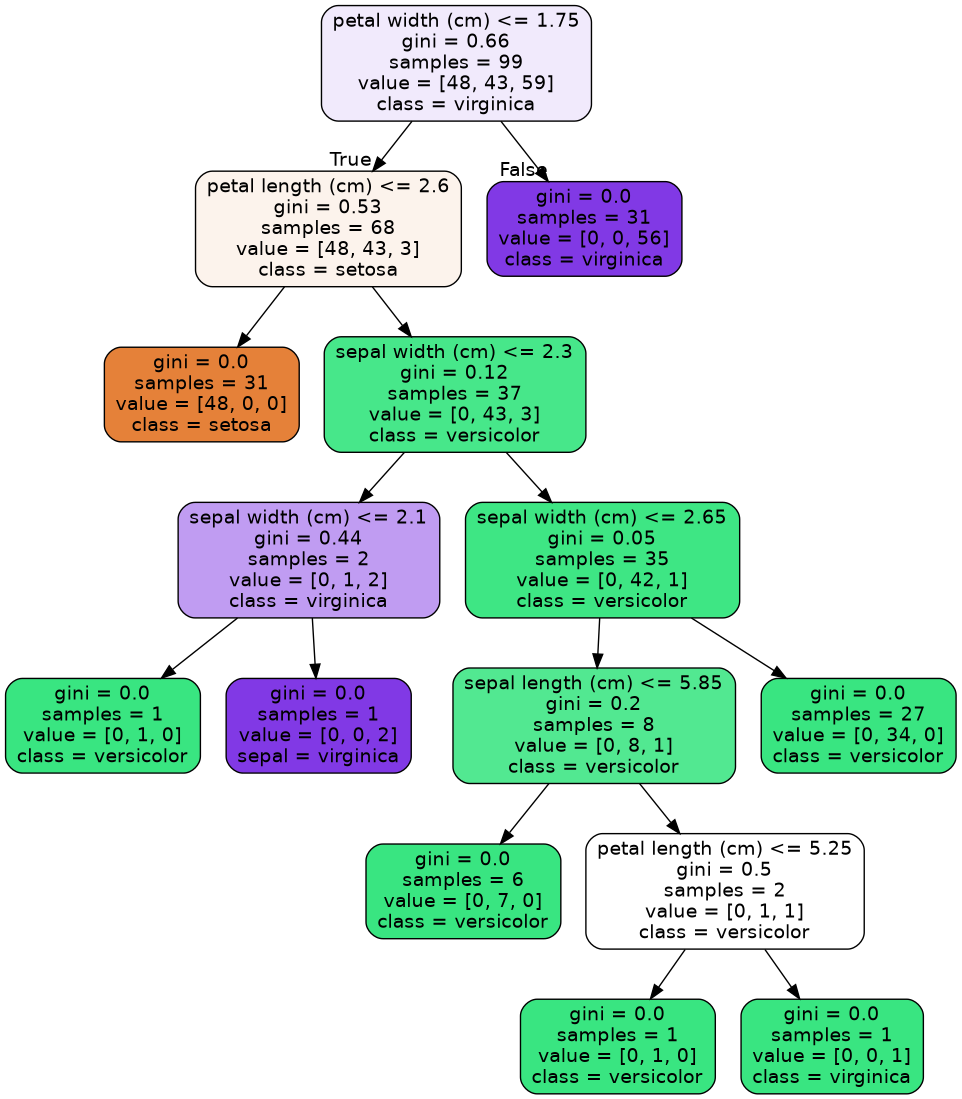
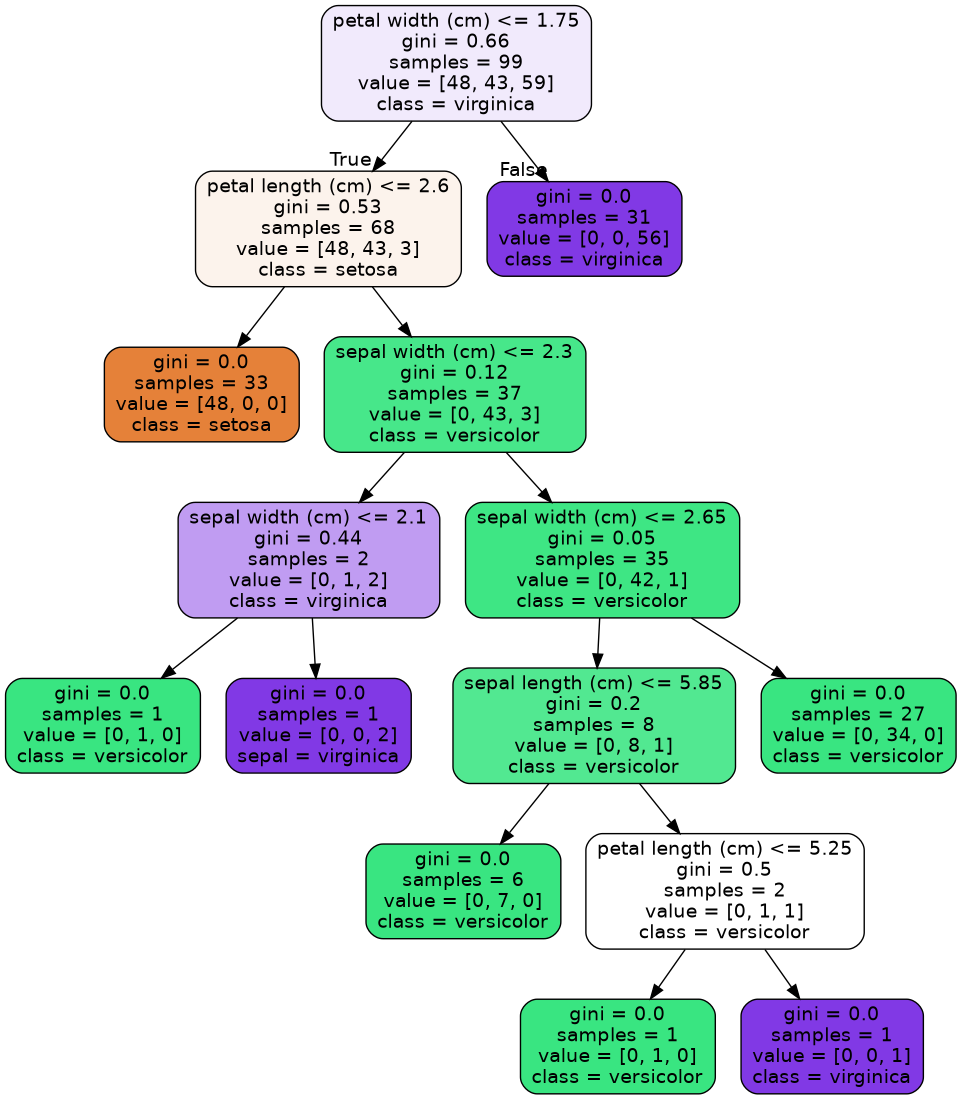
node "gini = 0.0 samples = 31 value = [48, 0, 0] class = setosa": label "gini = 0.0 samples = 31 value = [48, 0, 0] class = setosa" -> "gini = 0.0 samples = 33 value = [48, 0, 0] class = setosa"
node "gini = 0.0 samples = 1 value = [0, 0, 1] class = virginica": fillcolor #39e581 -> #8139e5
